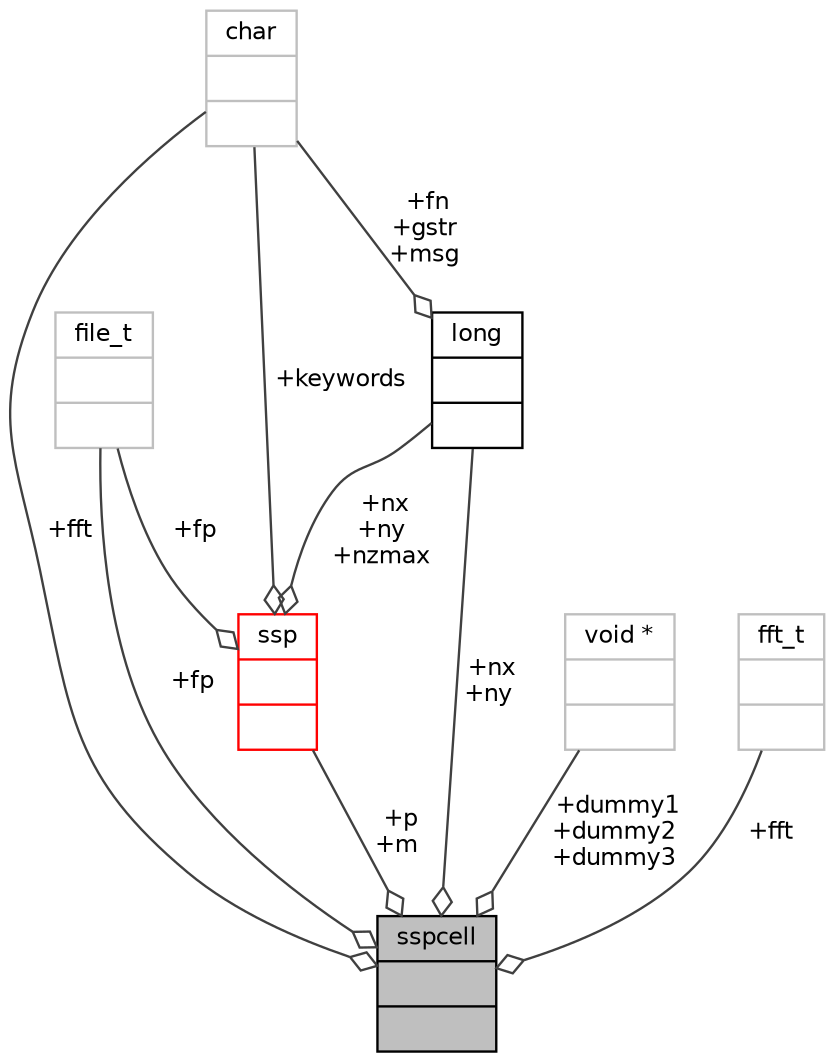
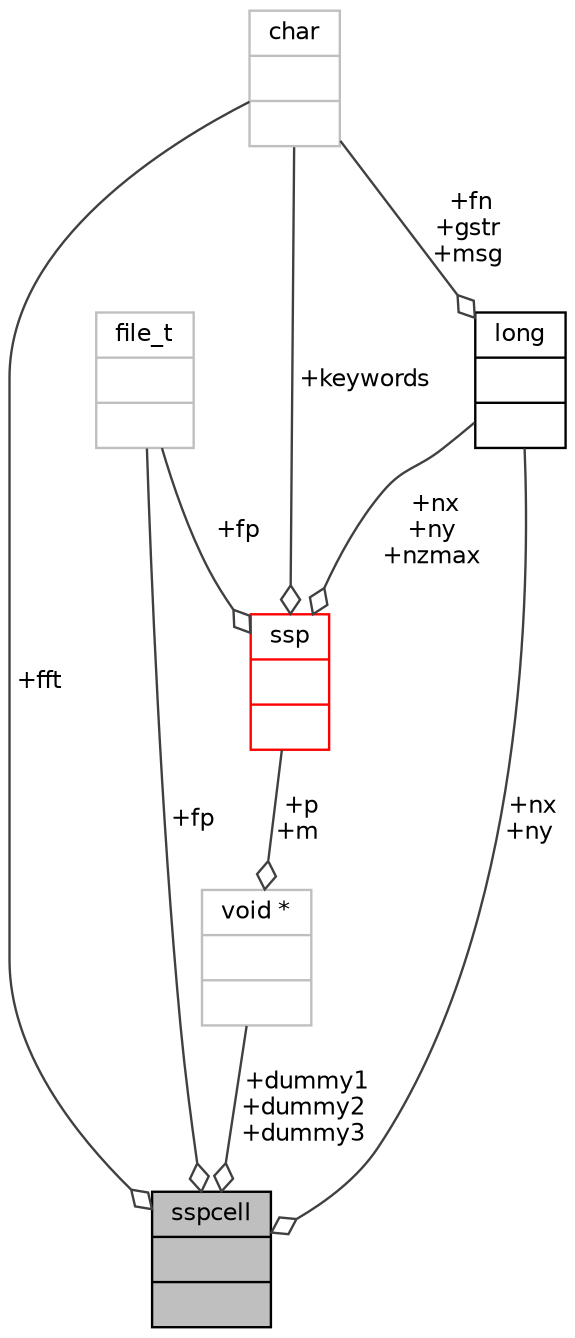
node "fft_t": removed
edge "ssp" -> "sspcell": now "ssp" -> "void *"
